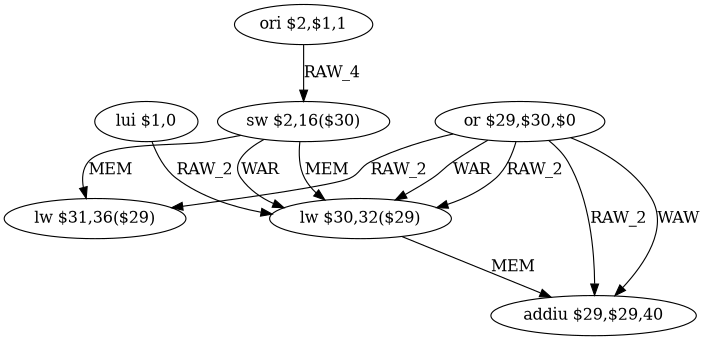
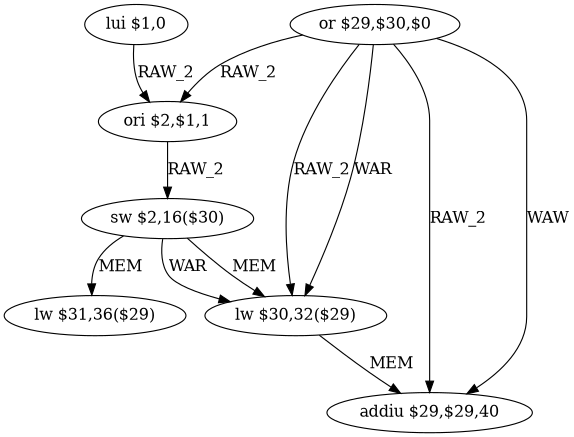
edge "ori $2,$1,1" -> "sw $2,16($30)": label "RAW_4" -> "RAW_2"
edge "or $29,$30,$0" -> "lw $31,36($29)": now "or $29,$30,$0" -> "ori $2,$1,1"
edge "lui $1,0" -> "lw $30,32($29)": now "lui $1,0" -> "ori $2,$1,1"
